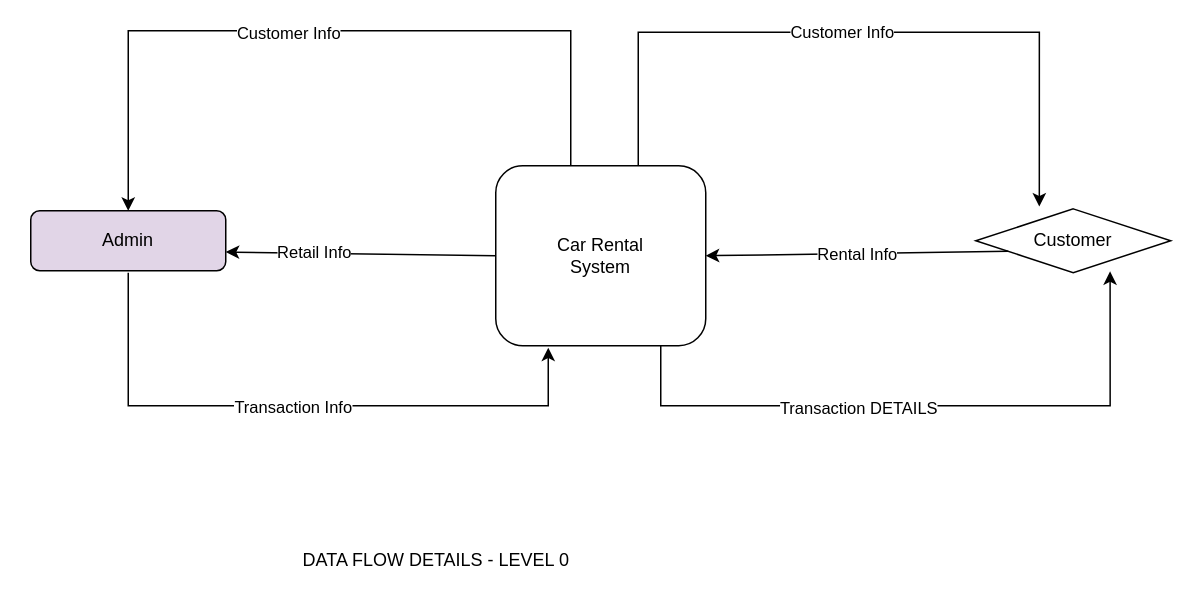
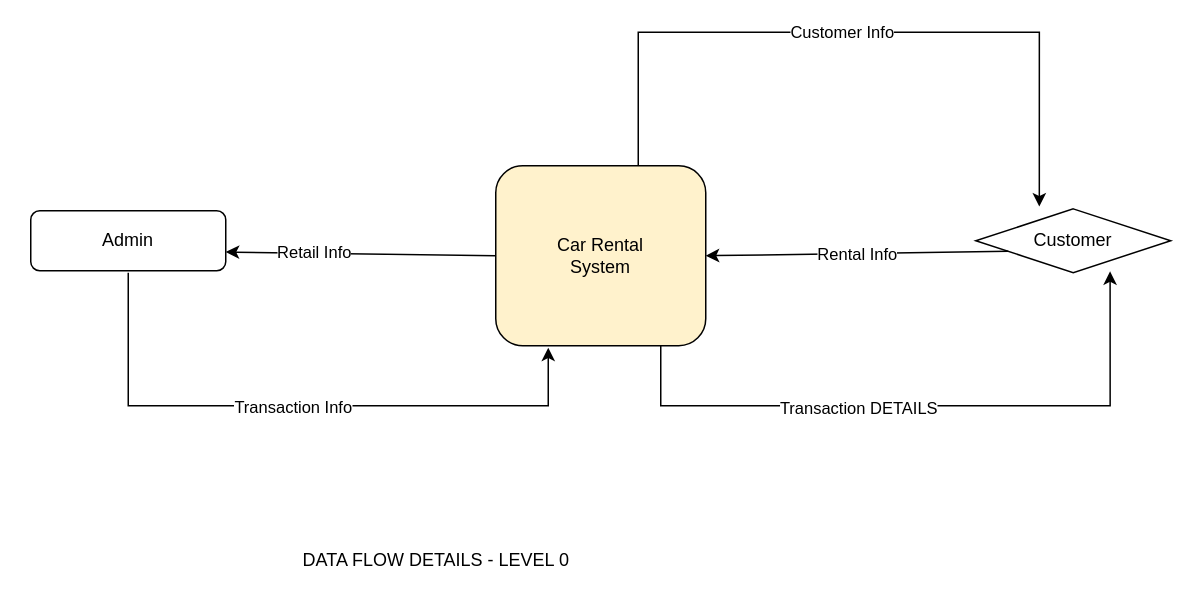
edge "Car Rental System" -> "Admin": removed, label "Customer Info"
node "Admin": fillcolor #e1d5e7 -> #ffffff
node "Car Rental System": fillcolor #ffffff -> #fff2cc
